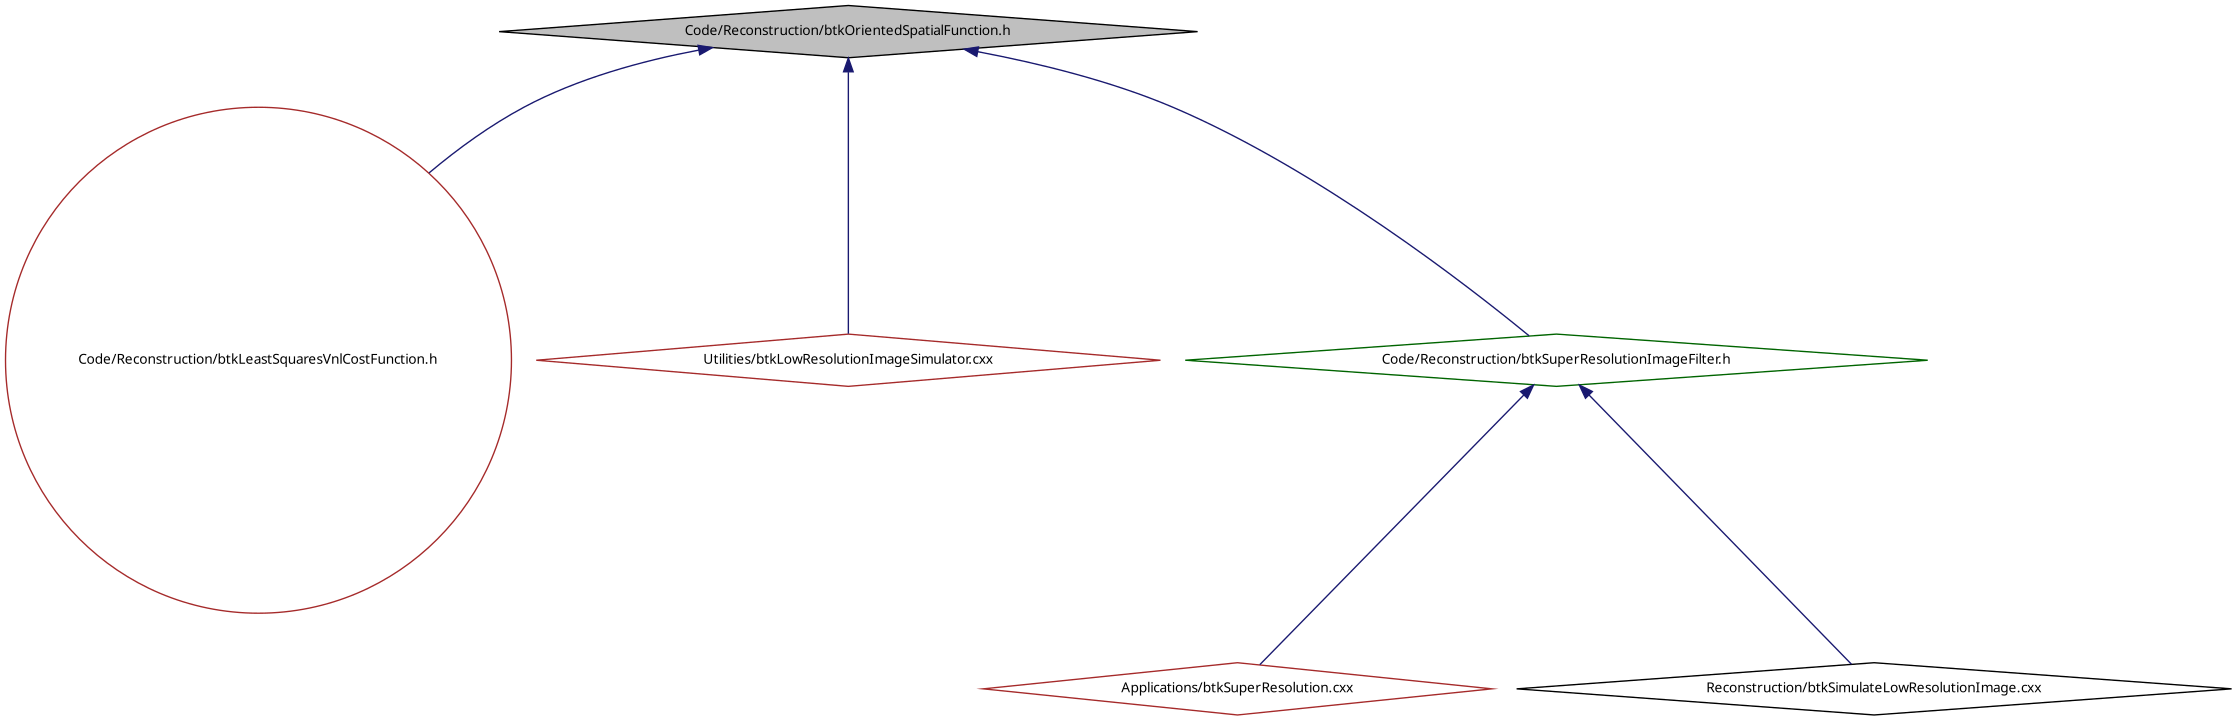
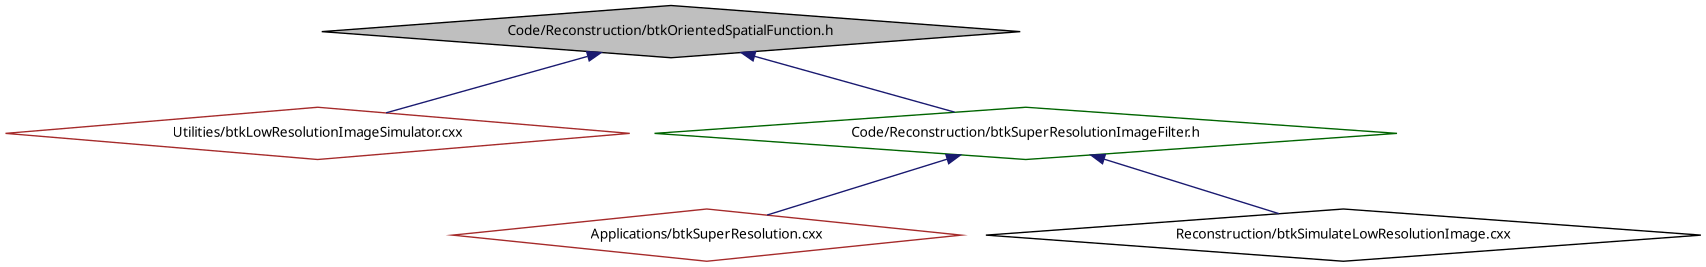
node "Code/Reconstruction/btkLeastSquaresVnlCostFunction.h": removed
